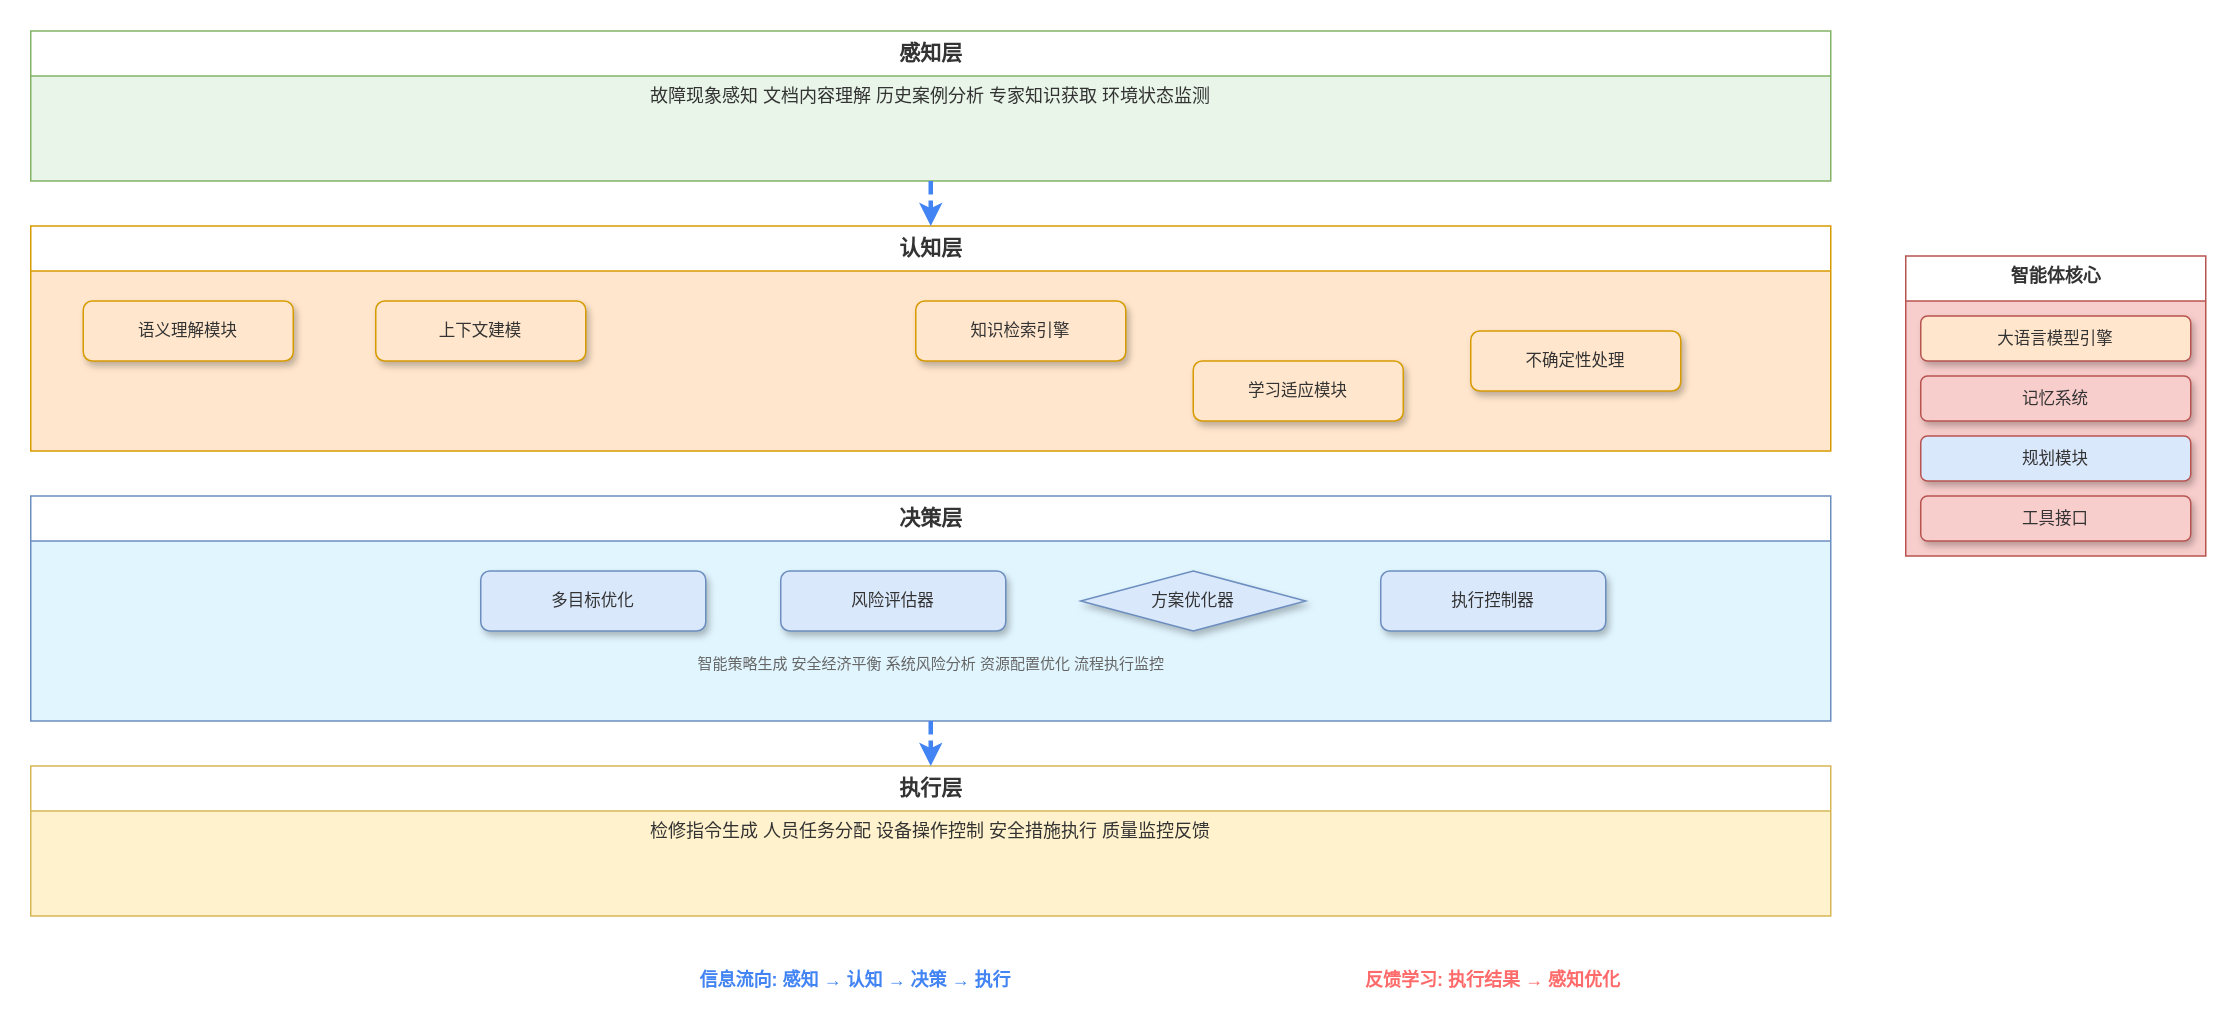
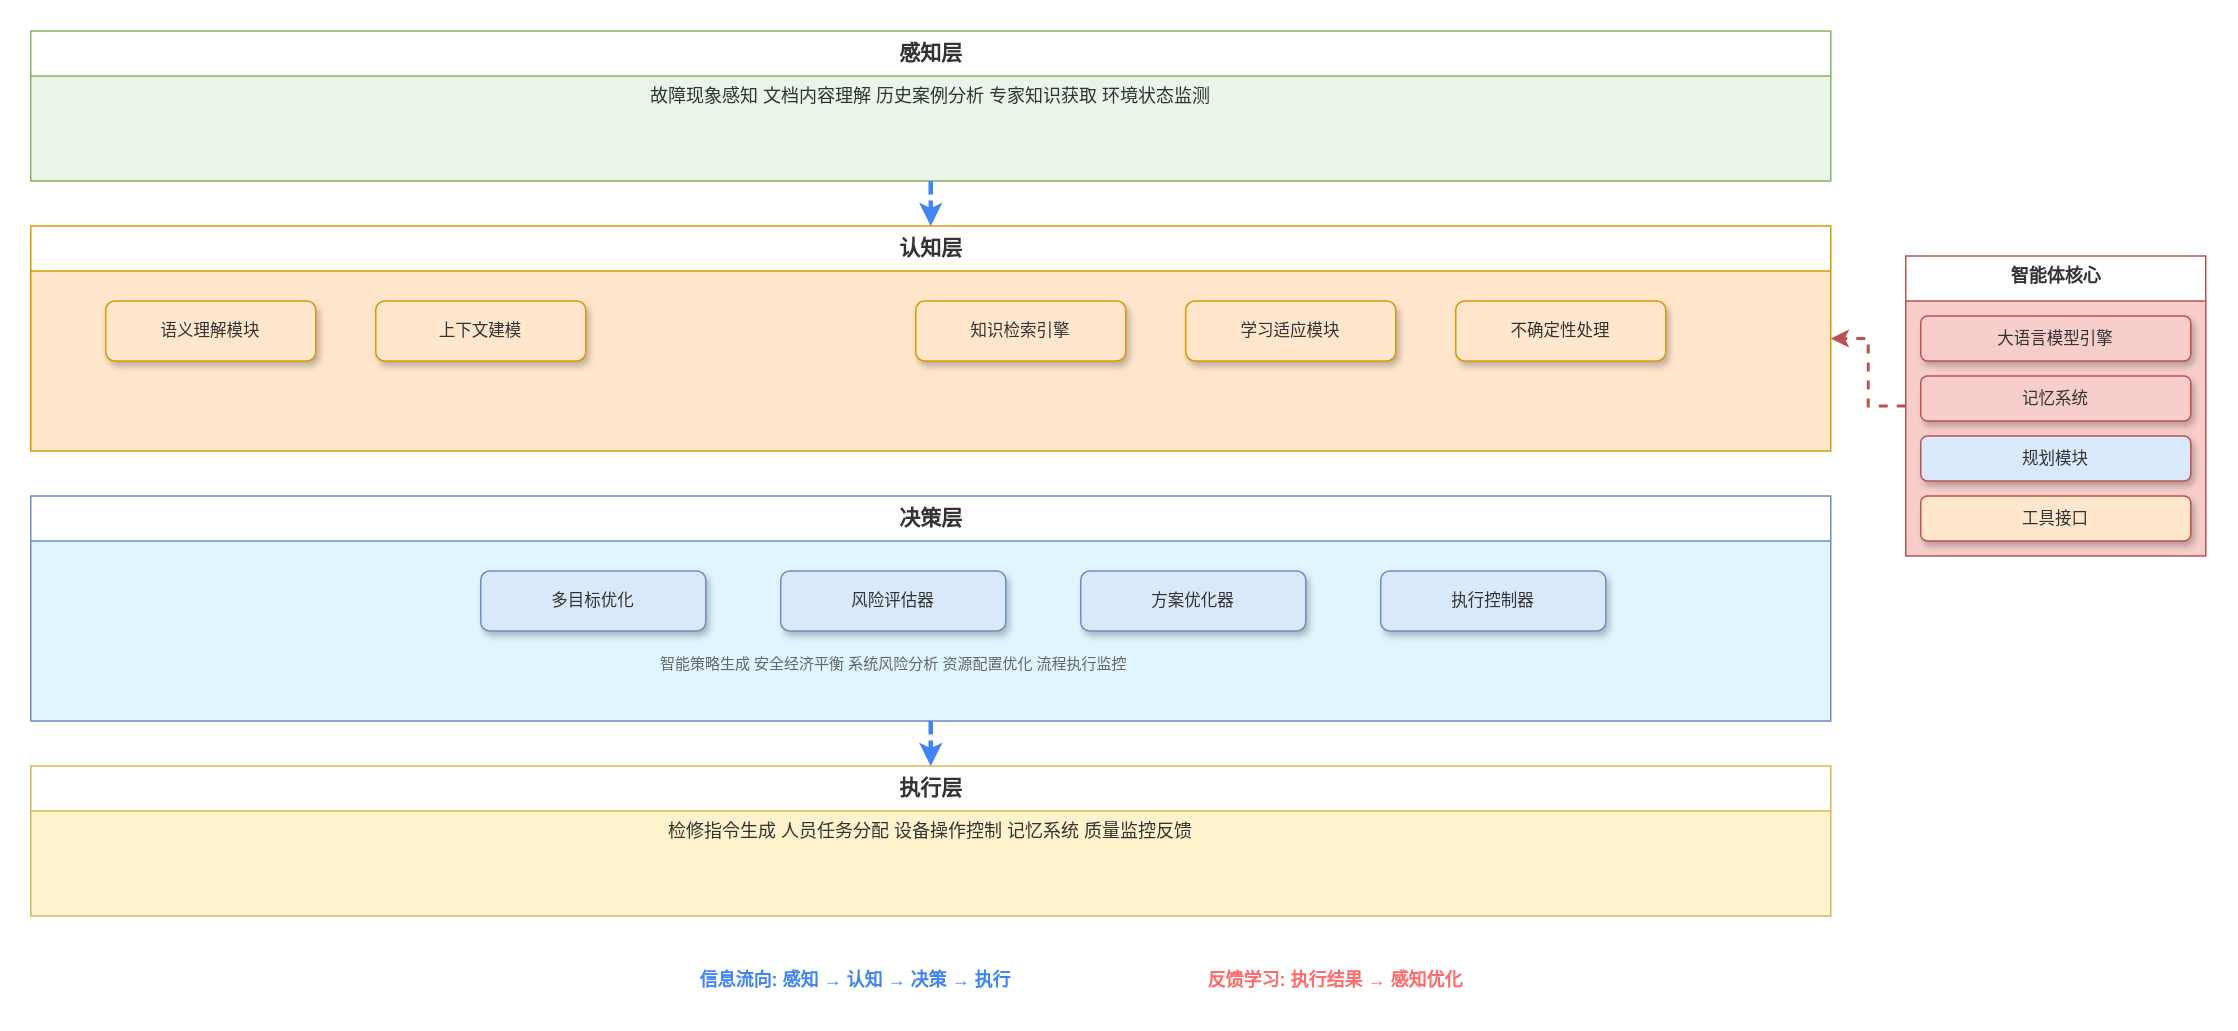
node "语义理解模块": moved (188, 331) -> (211, 331)
node "大语言模型引擎": fillcolor #ffe6cc -> #f8cecc
node "不确定性处理": moved (1576, 361) -> (1561, 331)
edge "智能体核心" -> "认知层": added
node "学习适应模块": moved (1298, 391) -> (1291, 331)
node "工具接口": fillcolor #f8cecc -> #ffe6cc
node "方案优化器": shape diamond -> rounded rectangle
node "智能策略生成 安全经济平衡 系统风险分析 资源配置优化 流程执行监控": moved (931, 668) -> (893, 668)
node "检修指令生成 人员任务分配 设备操作控制 安全措施执行 质量监控反馈": label "检修指令生成 人员任务分配 设备操作控制 安全措施执行 质量监控反馈" -> "检修指令生成 人员任务分配 设备操作控制 记忆系统 质量监控反馈"
node "反馈学习: 执行结果 → 感知优化": moved (1493, 980) -> (1336, 980)
